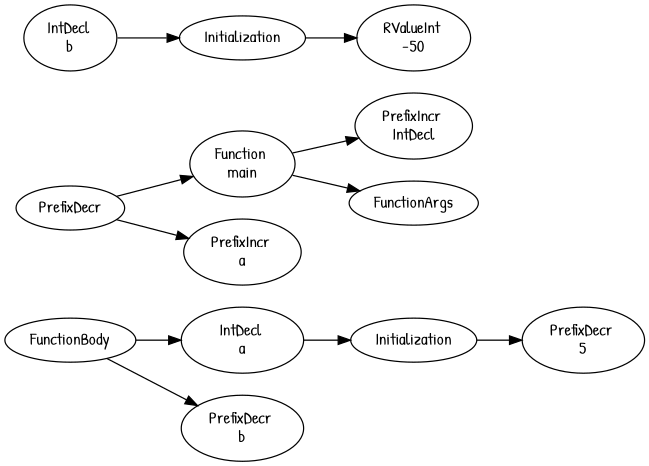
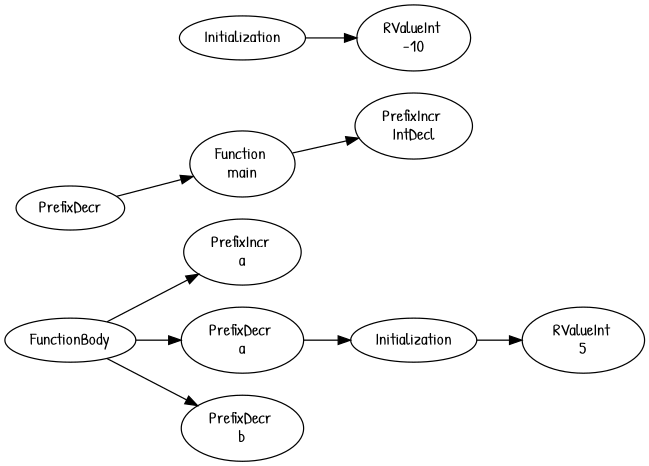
node "IntDecl b": removed
node "RValueInt -50": label "RValueInt -50" -> "RValueInt -10"
node "FunctionArgs": removed
edge "PrefixDecr" -> "PrefixIncr a": now "FunctionBody" -> "PrefixIncr a"
node "IntDecl a": label "IntDecl a" -> "PrefixDecr a"
node "PrefixDecr 5": label "PrefixDecr 5" -> "RValueInt 5"
